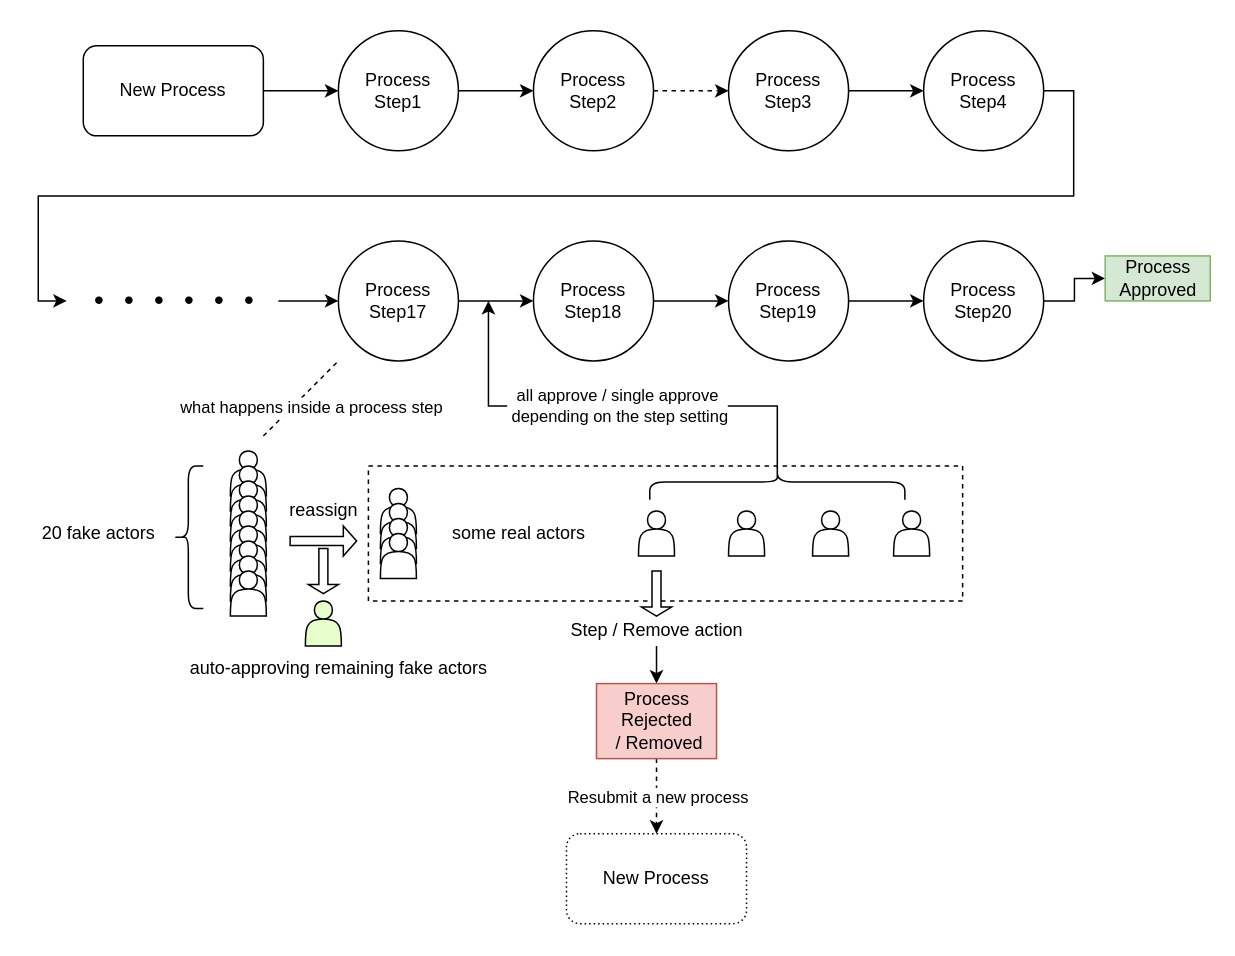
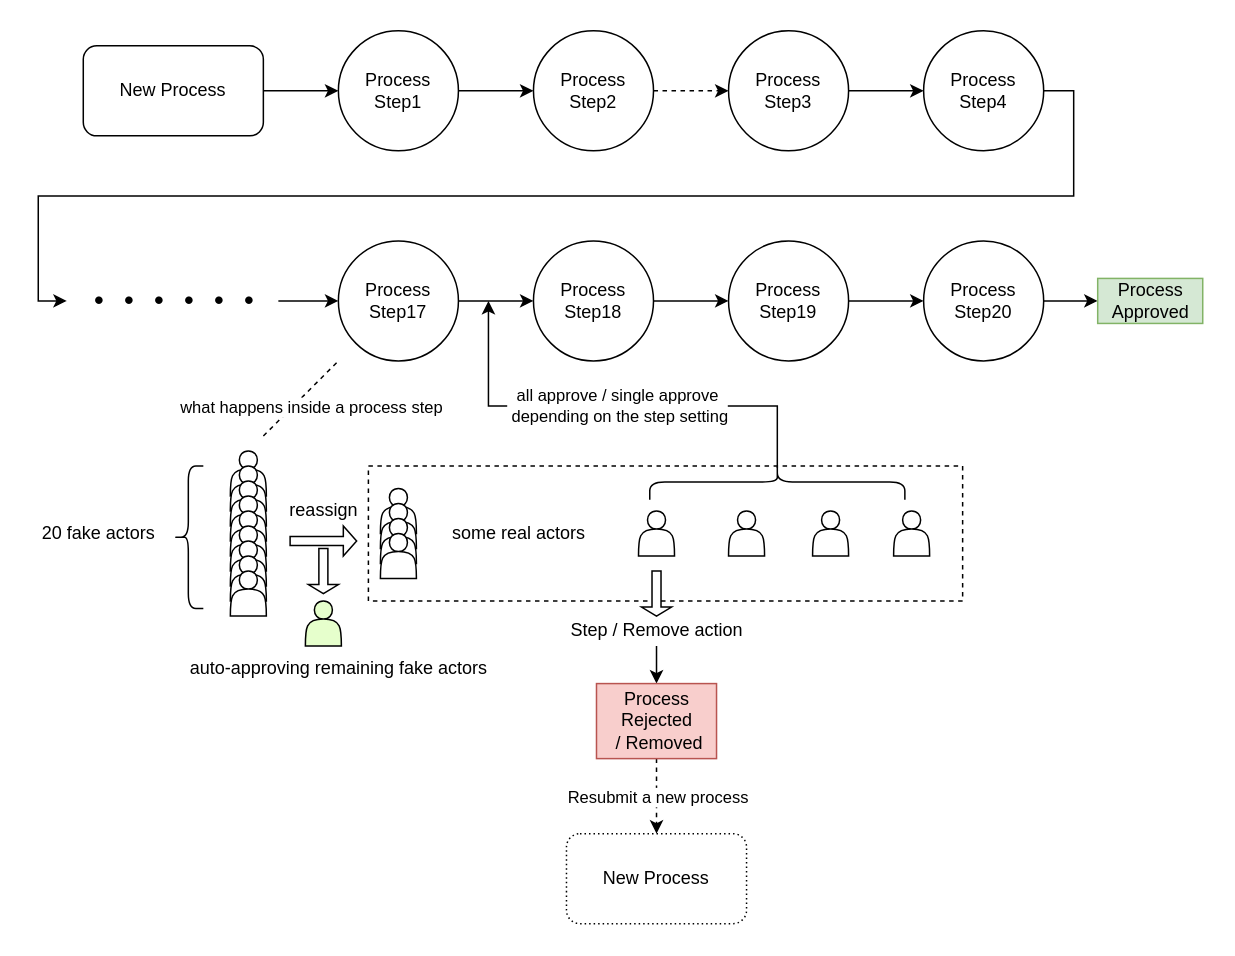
node "Process Approved": moved (1157, 278) -> (1150, 301)
